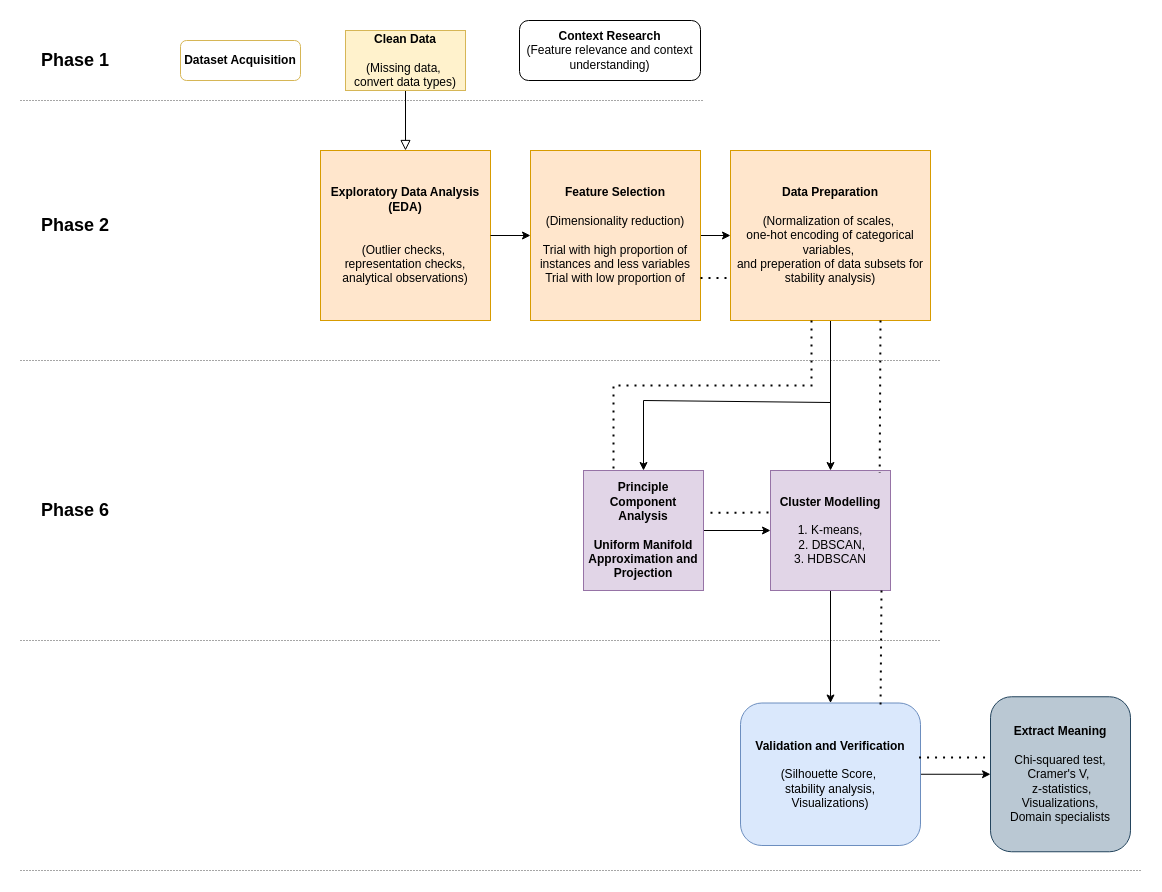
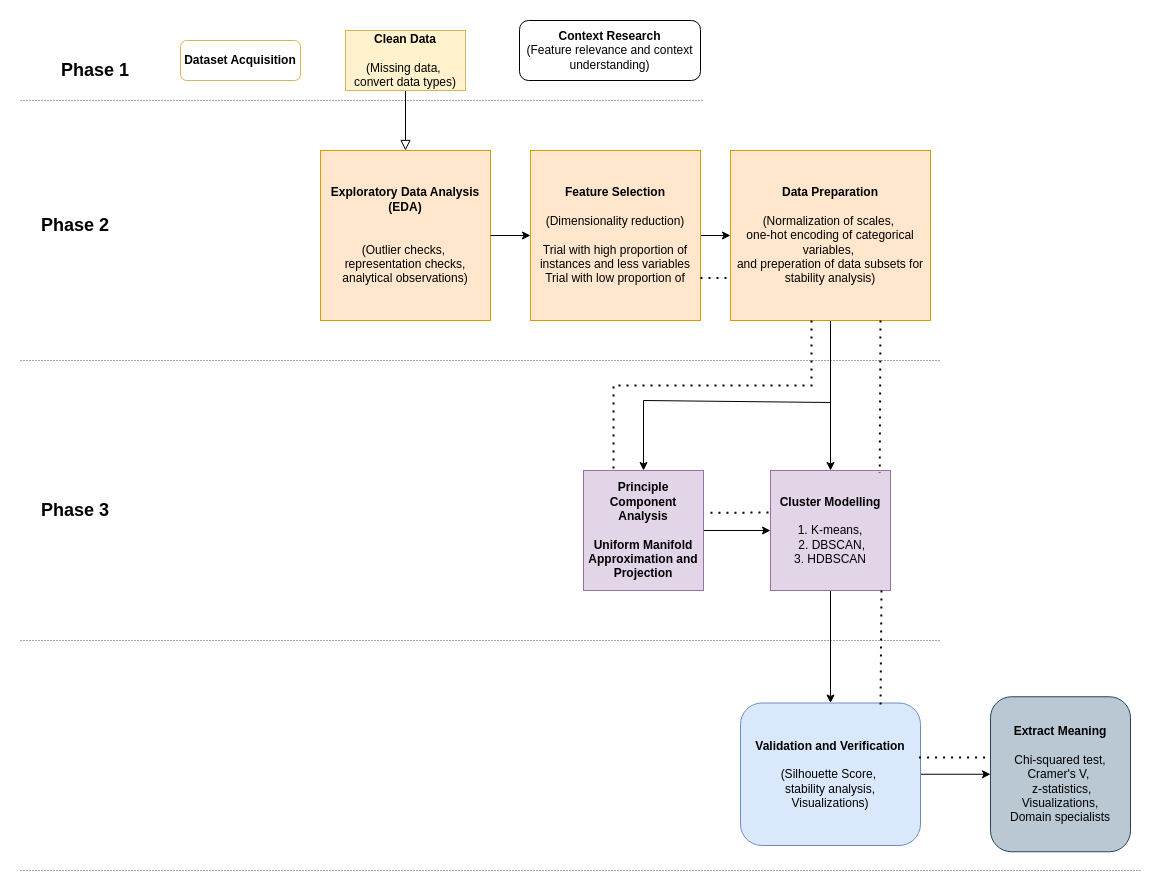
node "Phase 1": moved (76, 61) -> (96, 71)
node "Phase 6": label "Phase 6" -> "Phase 3"
